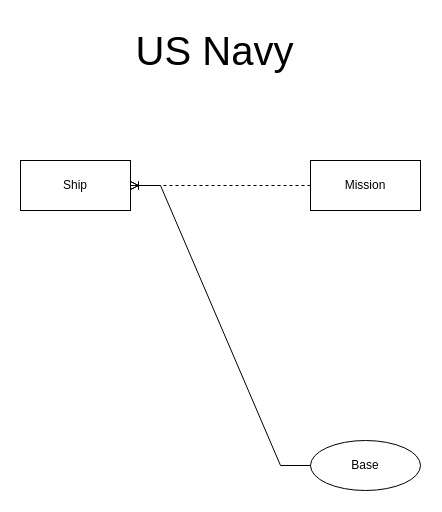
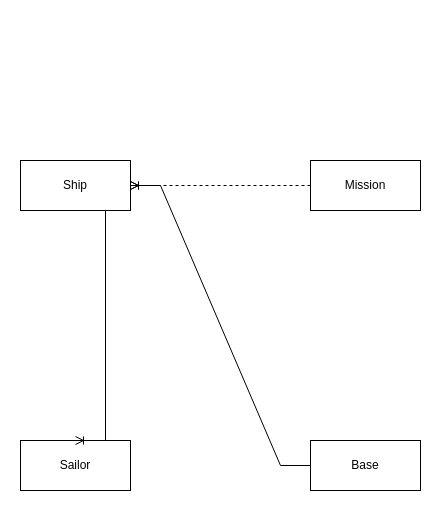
node "US Navy": removed
edge "Ship" -> "Sailor": added
node "Sailor": added
node "Base": shape ellipse -> rectangle
